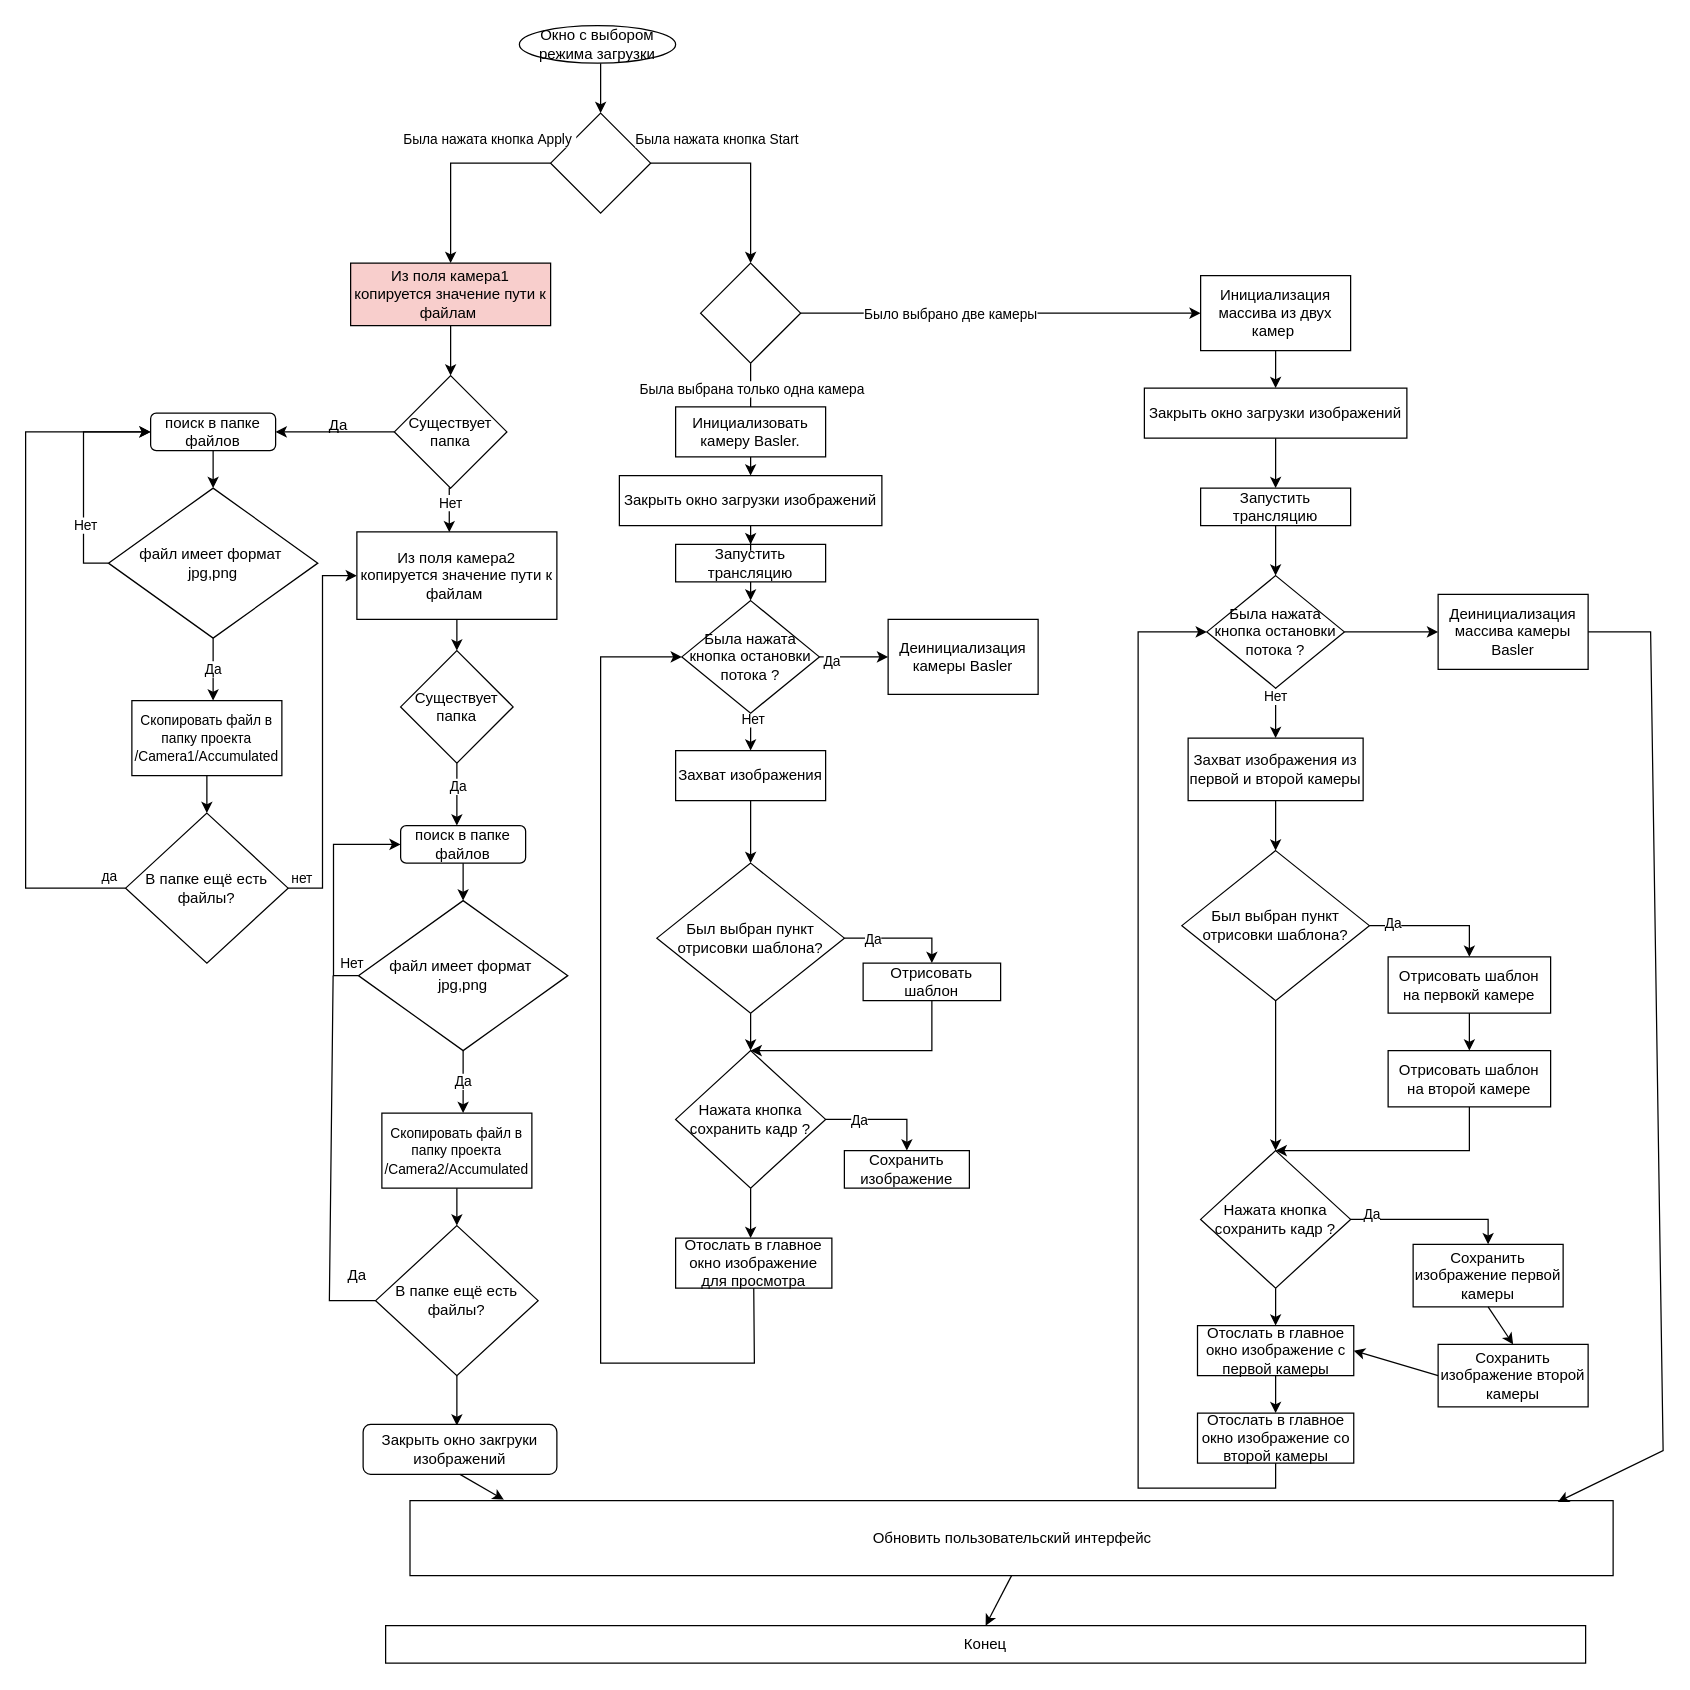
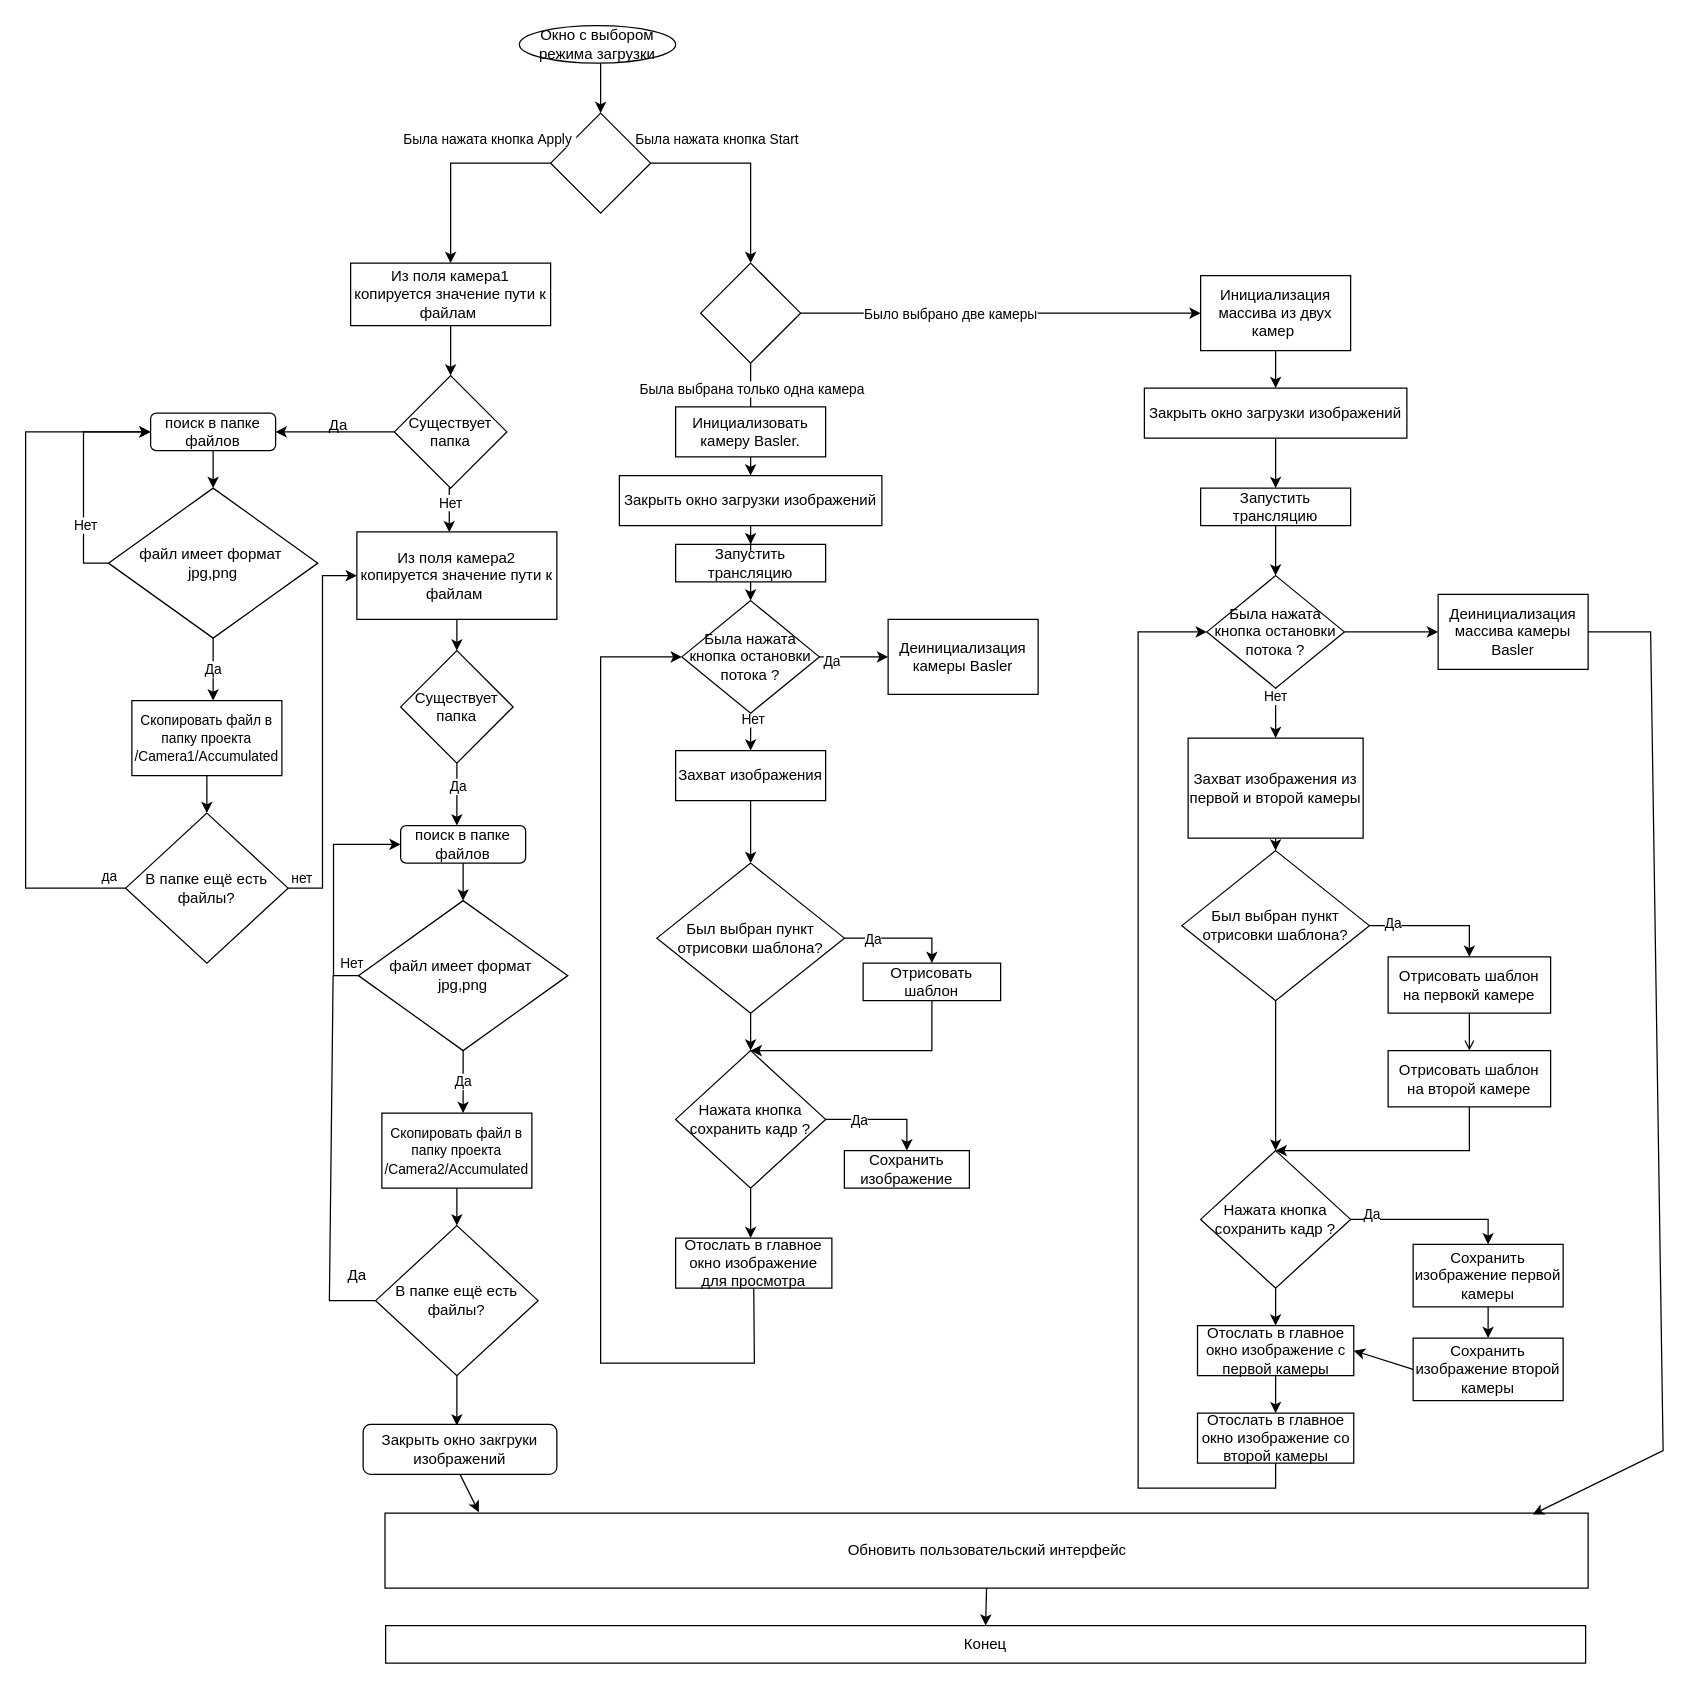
node "Из поля камера1 копируется значение пути к файлам": fillcolor #f8cecc -> #ffffff
node "Захват изображения из первой и второй камеры": size 175x63 -> 175x100
edge "Отрисовать шаблон на первокй камере" -> "Отрисовать шаблон на второй камере": arrowhead classic -> open
node "Сохранить изображение второй камеры": moved (1513, 1376) -> (1488, 1369)
node "Обновить пользовательский интерфейс": moved (1012, 1538) -> (987, 1551)
